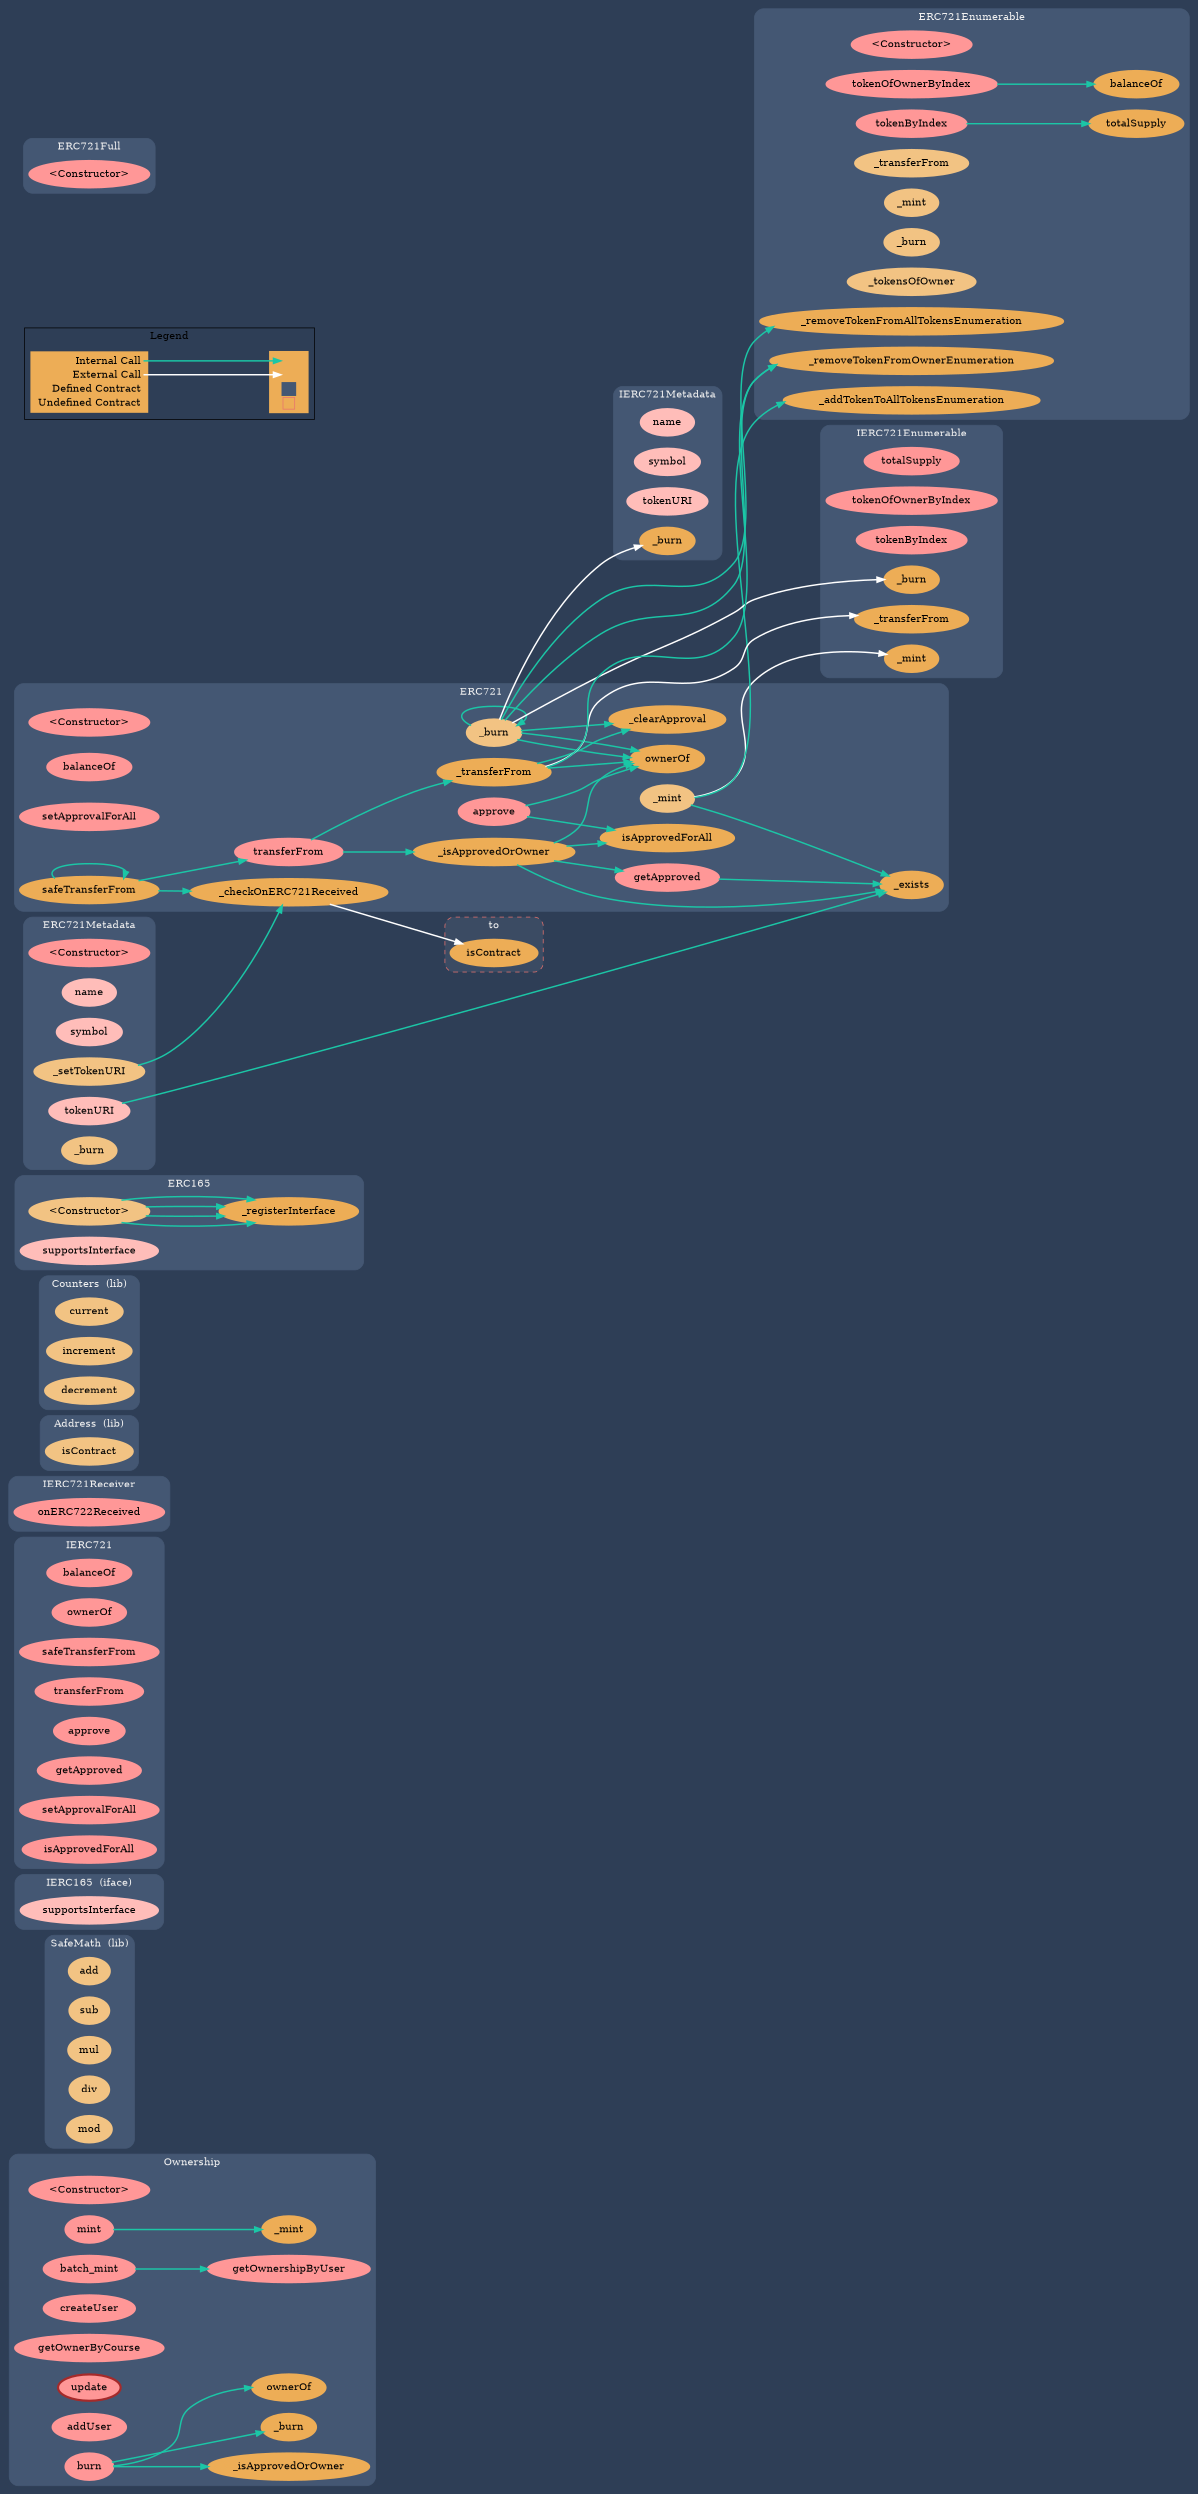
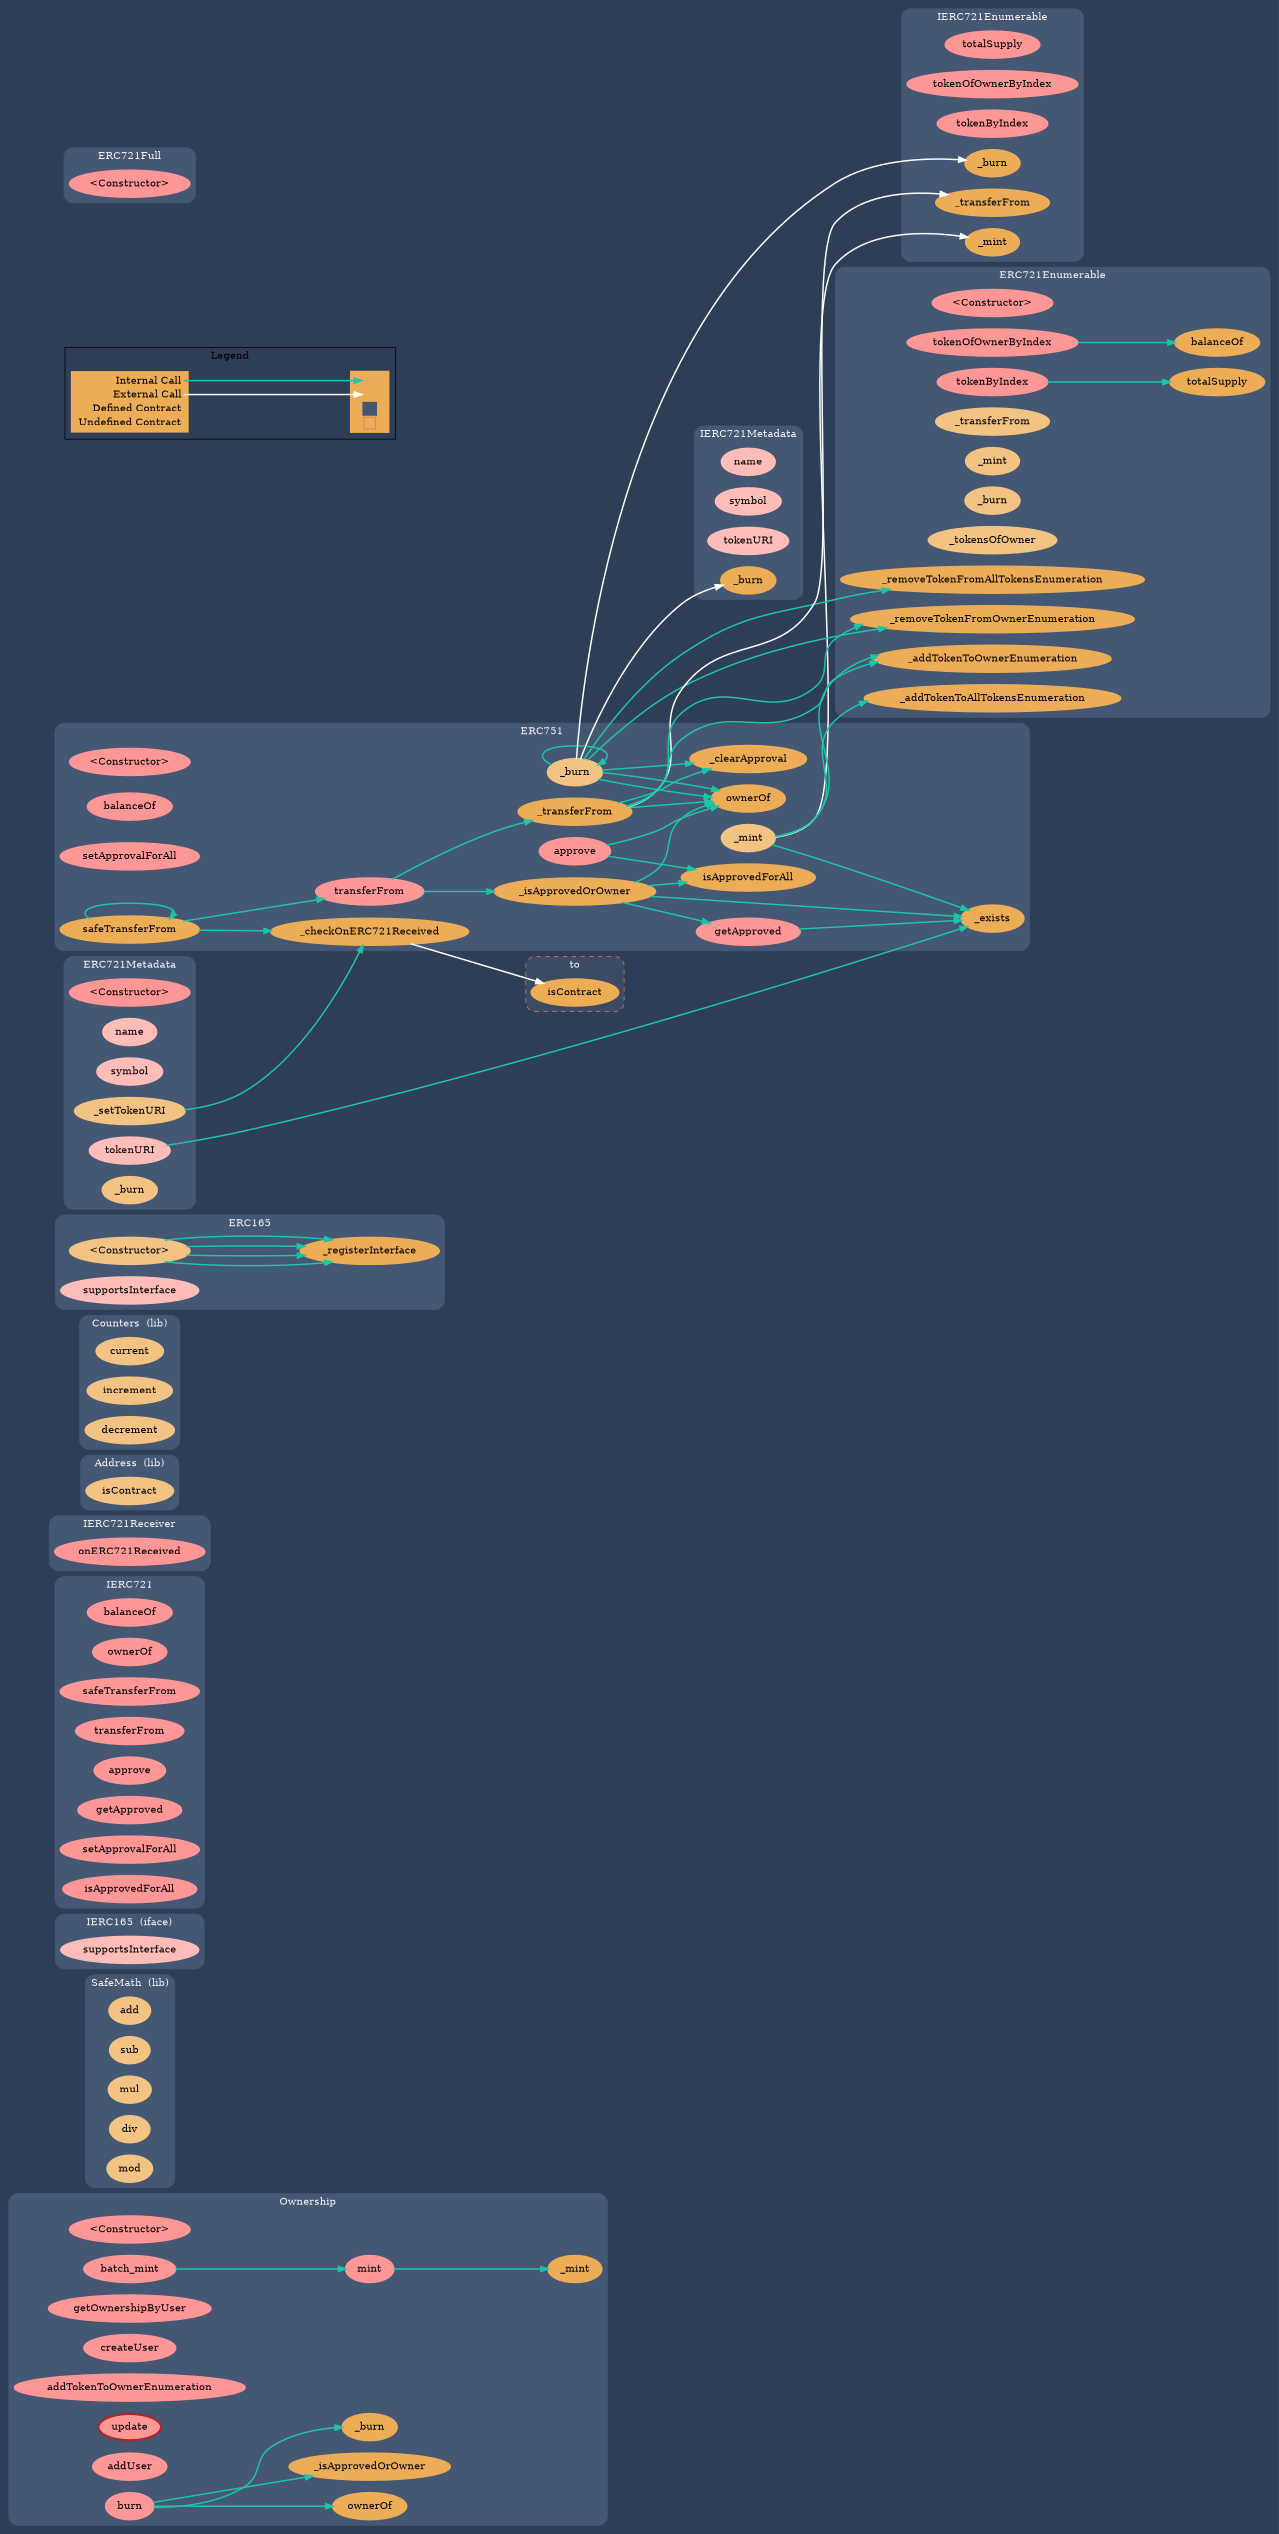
node "_addTokenToOwnerEnumeration": added
cluster "ERC721": label "ERC721" -> "ERC751"
node "onERC722Received": label "onERC722Received" -> "onERC721Received"
edge "batch_mint" -> "getOwnershipByUser": now "batch_mint" -> "mint"
node "getOwnerByCourse": label "getOwnerByCourse" -> "addTokenToOwnerEnumeration"
